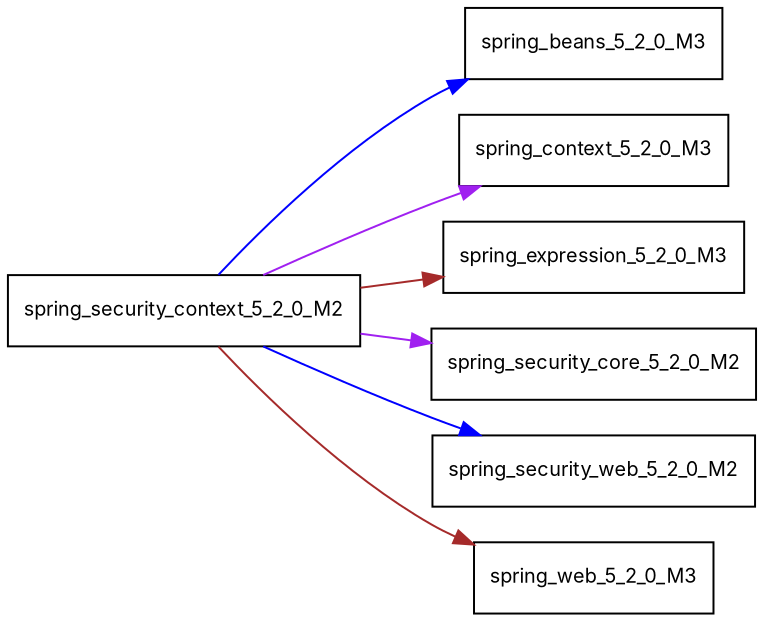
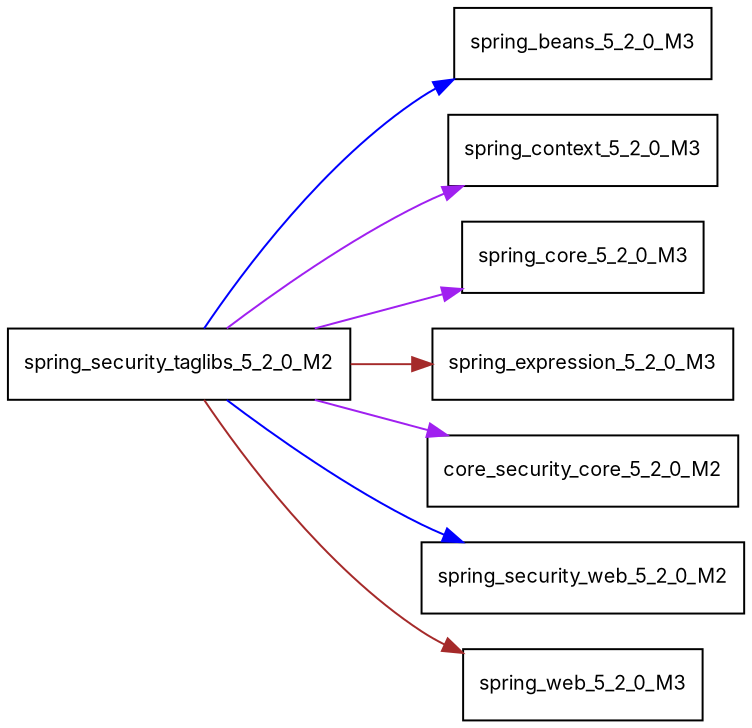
node "spring_core_5_2_0_M3": added
node "spring_security_context_5_2_0_M2": label "spring_security_context_5_2_0_M2" -> "spring_security_taglibs_5_2_0_M2"
node "spring_security_core_5_2_0_M2": label "spring_security_core_5_2_0_M2" -> "core_security_core_5_2_0_M2"
